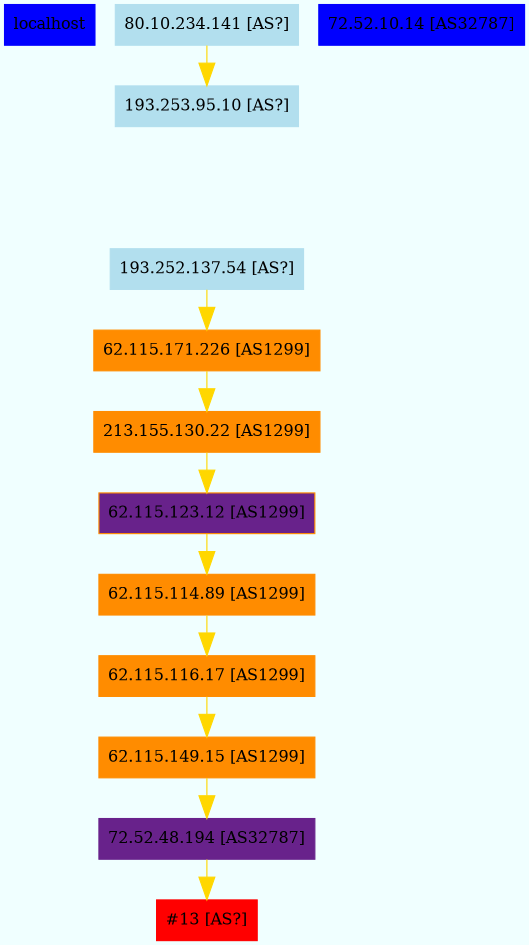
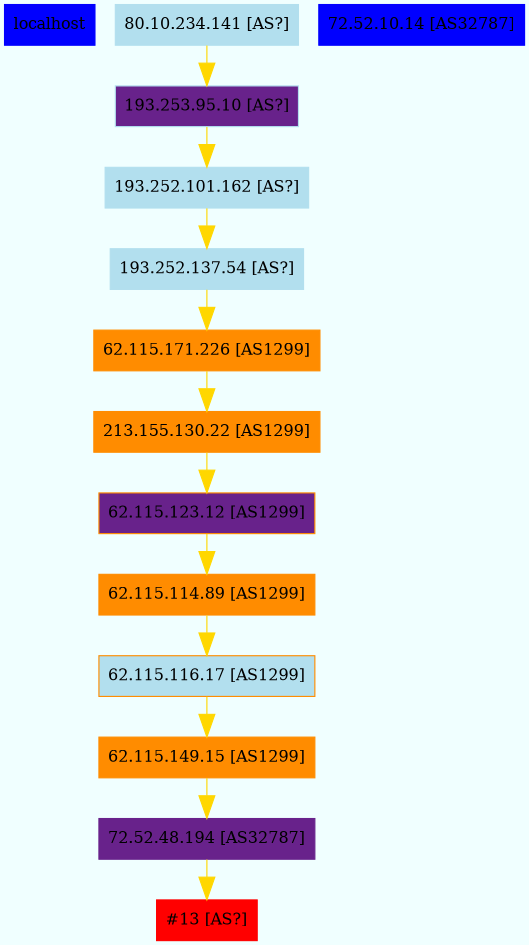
node "193.253.95.10 [AS?]": fillcolor lightblue2 -> darkorchid4
node "193.252.101.162 [AS?]": added
node "62.115.116.17 [AS1299]": fillcolor darkorange -> lightblue2
